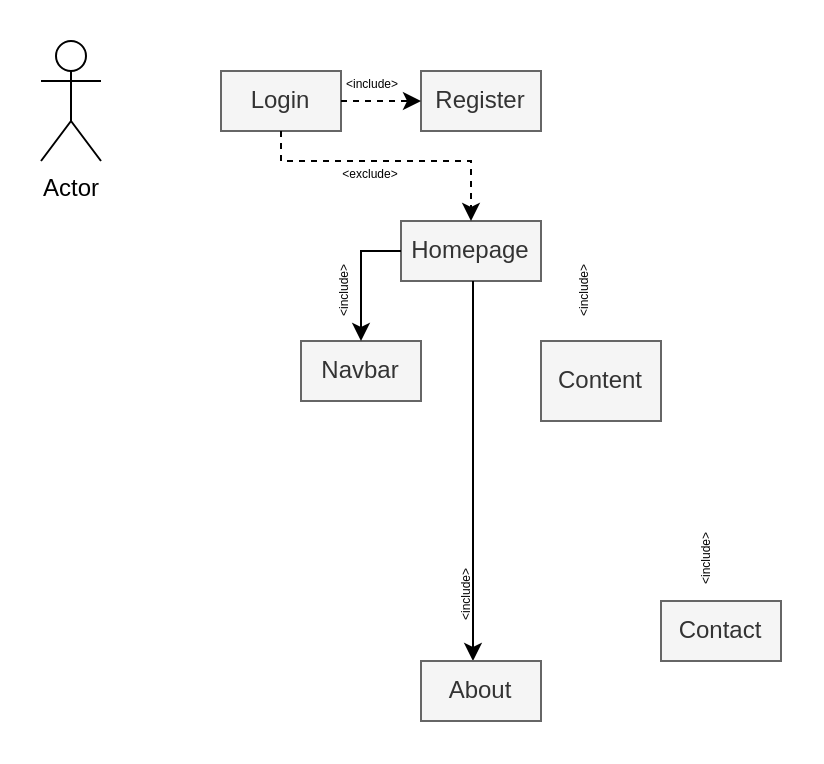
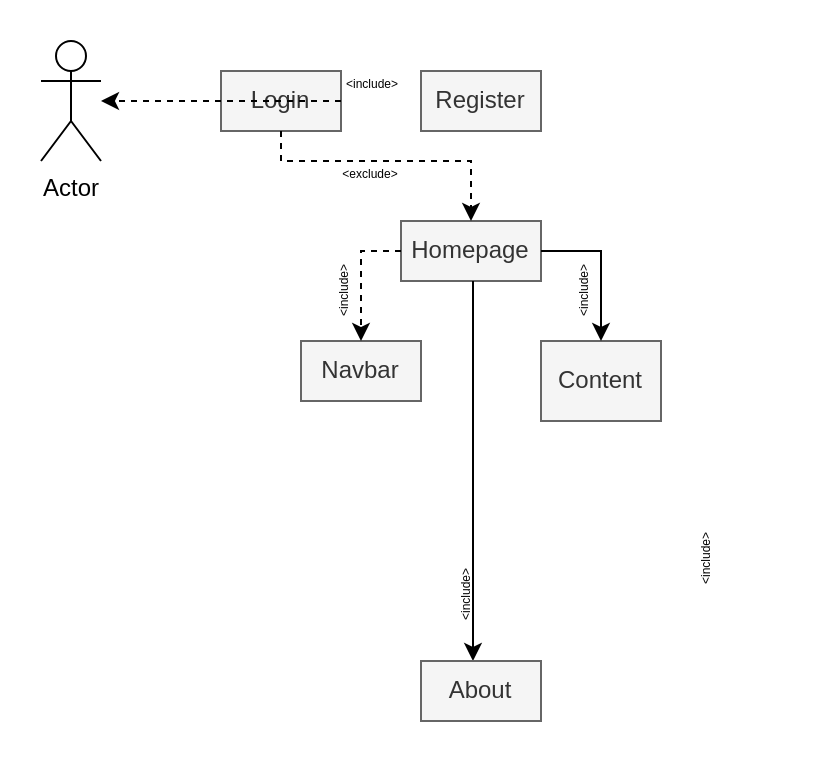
edge "Login" -> "Register": now "Login" -> "Actor"
edge "Homepage" -> "Content": added
edge "Homepage" -> "Navbar": style solid -> dashed
node "Contact": removed
